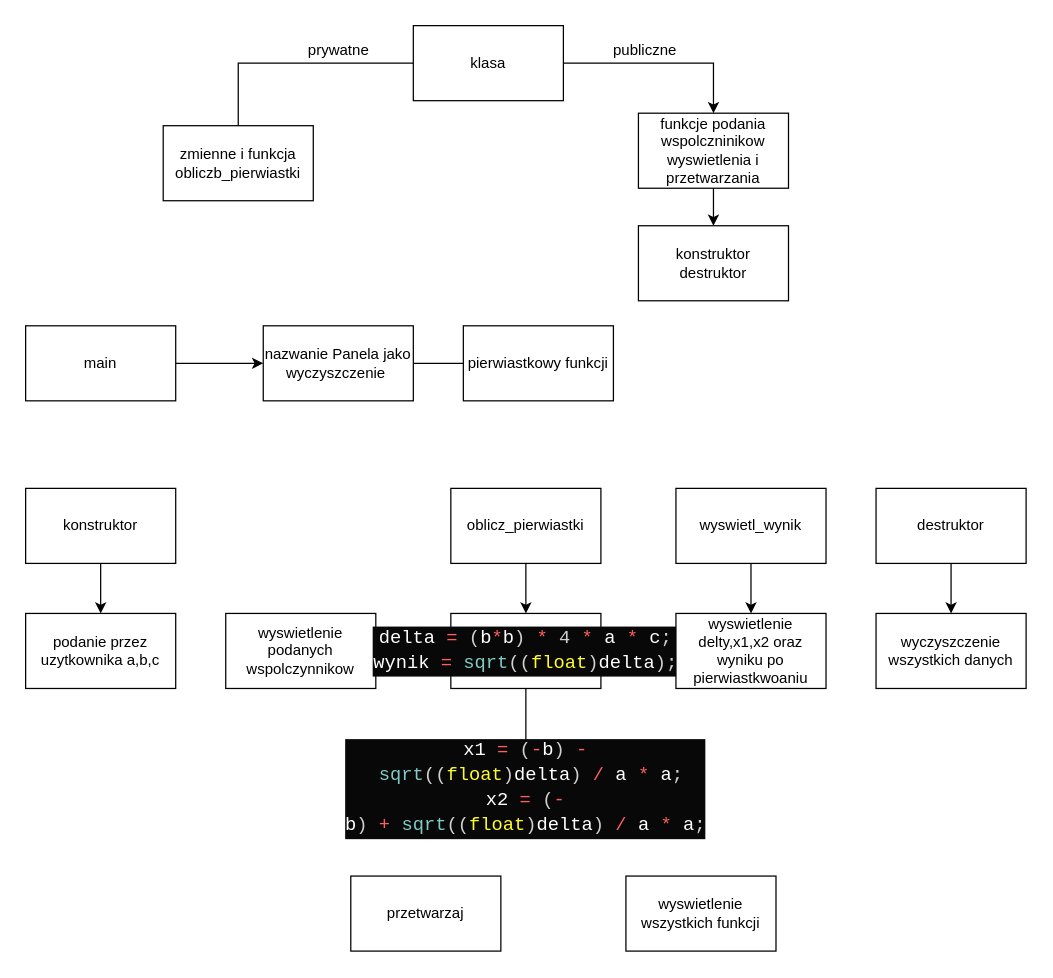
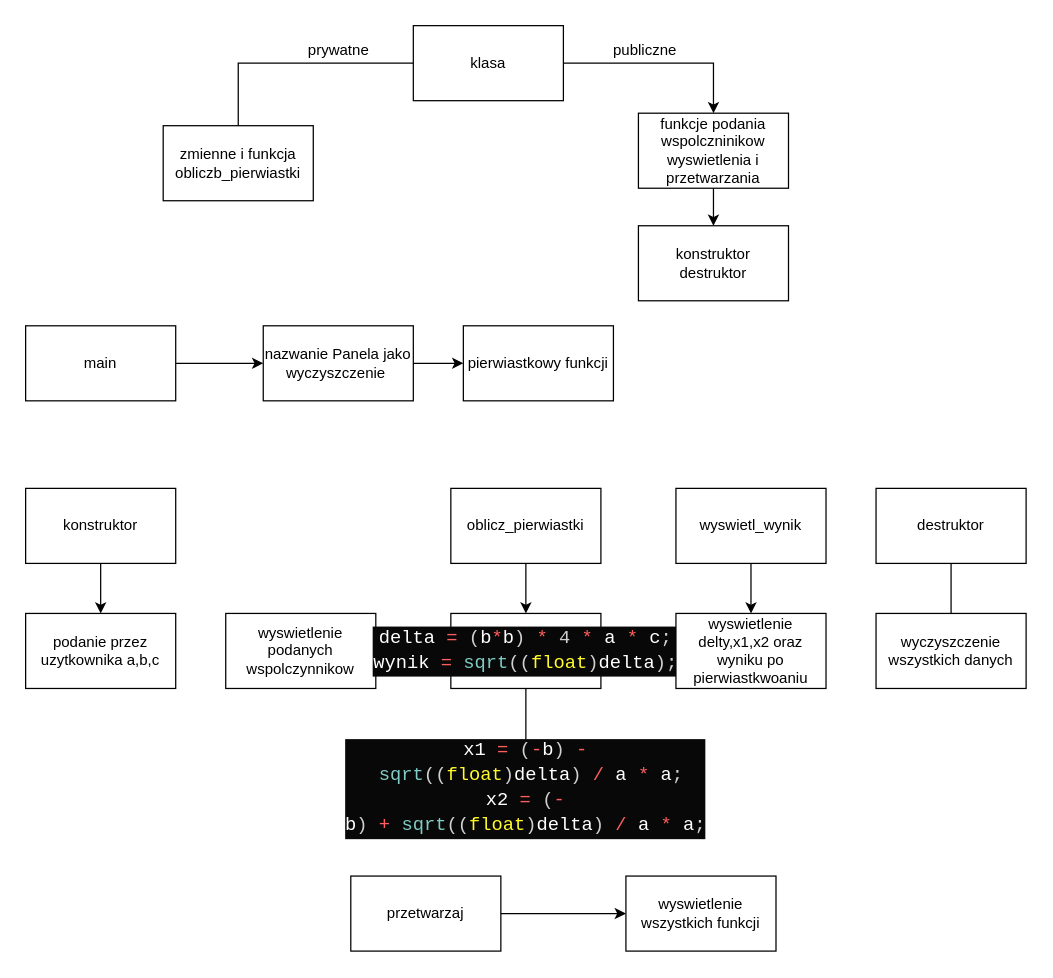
edge "nazwanie Panela jako wyczyszczenie" -- "pierwiastkowy funkcji": arrowhead none -> classic
edge "destruktor" -> "wyczyszczenie wszystkich danych": arrowhead classic -> none
edge "przetwarzaj" -> "wyswietlenie wszystkich funkcji": added
